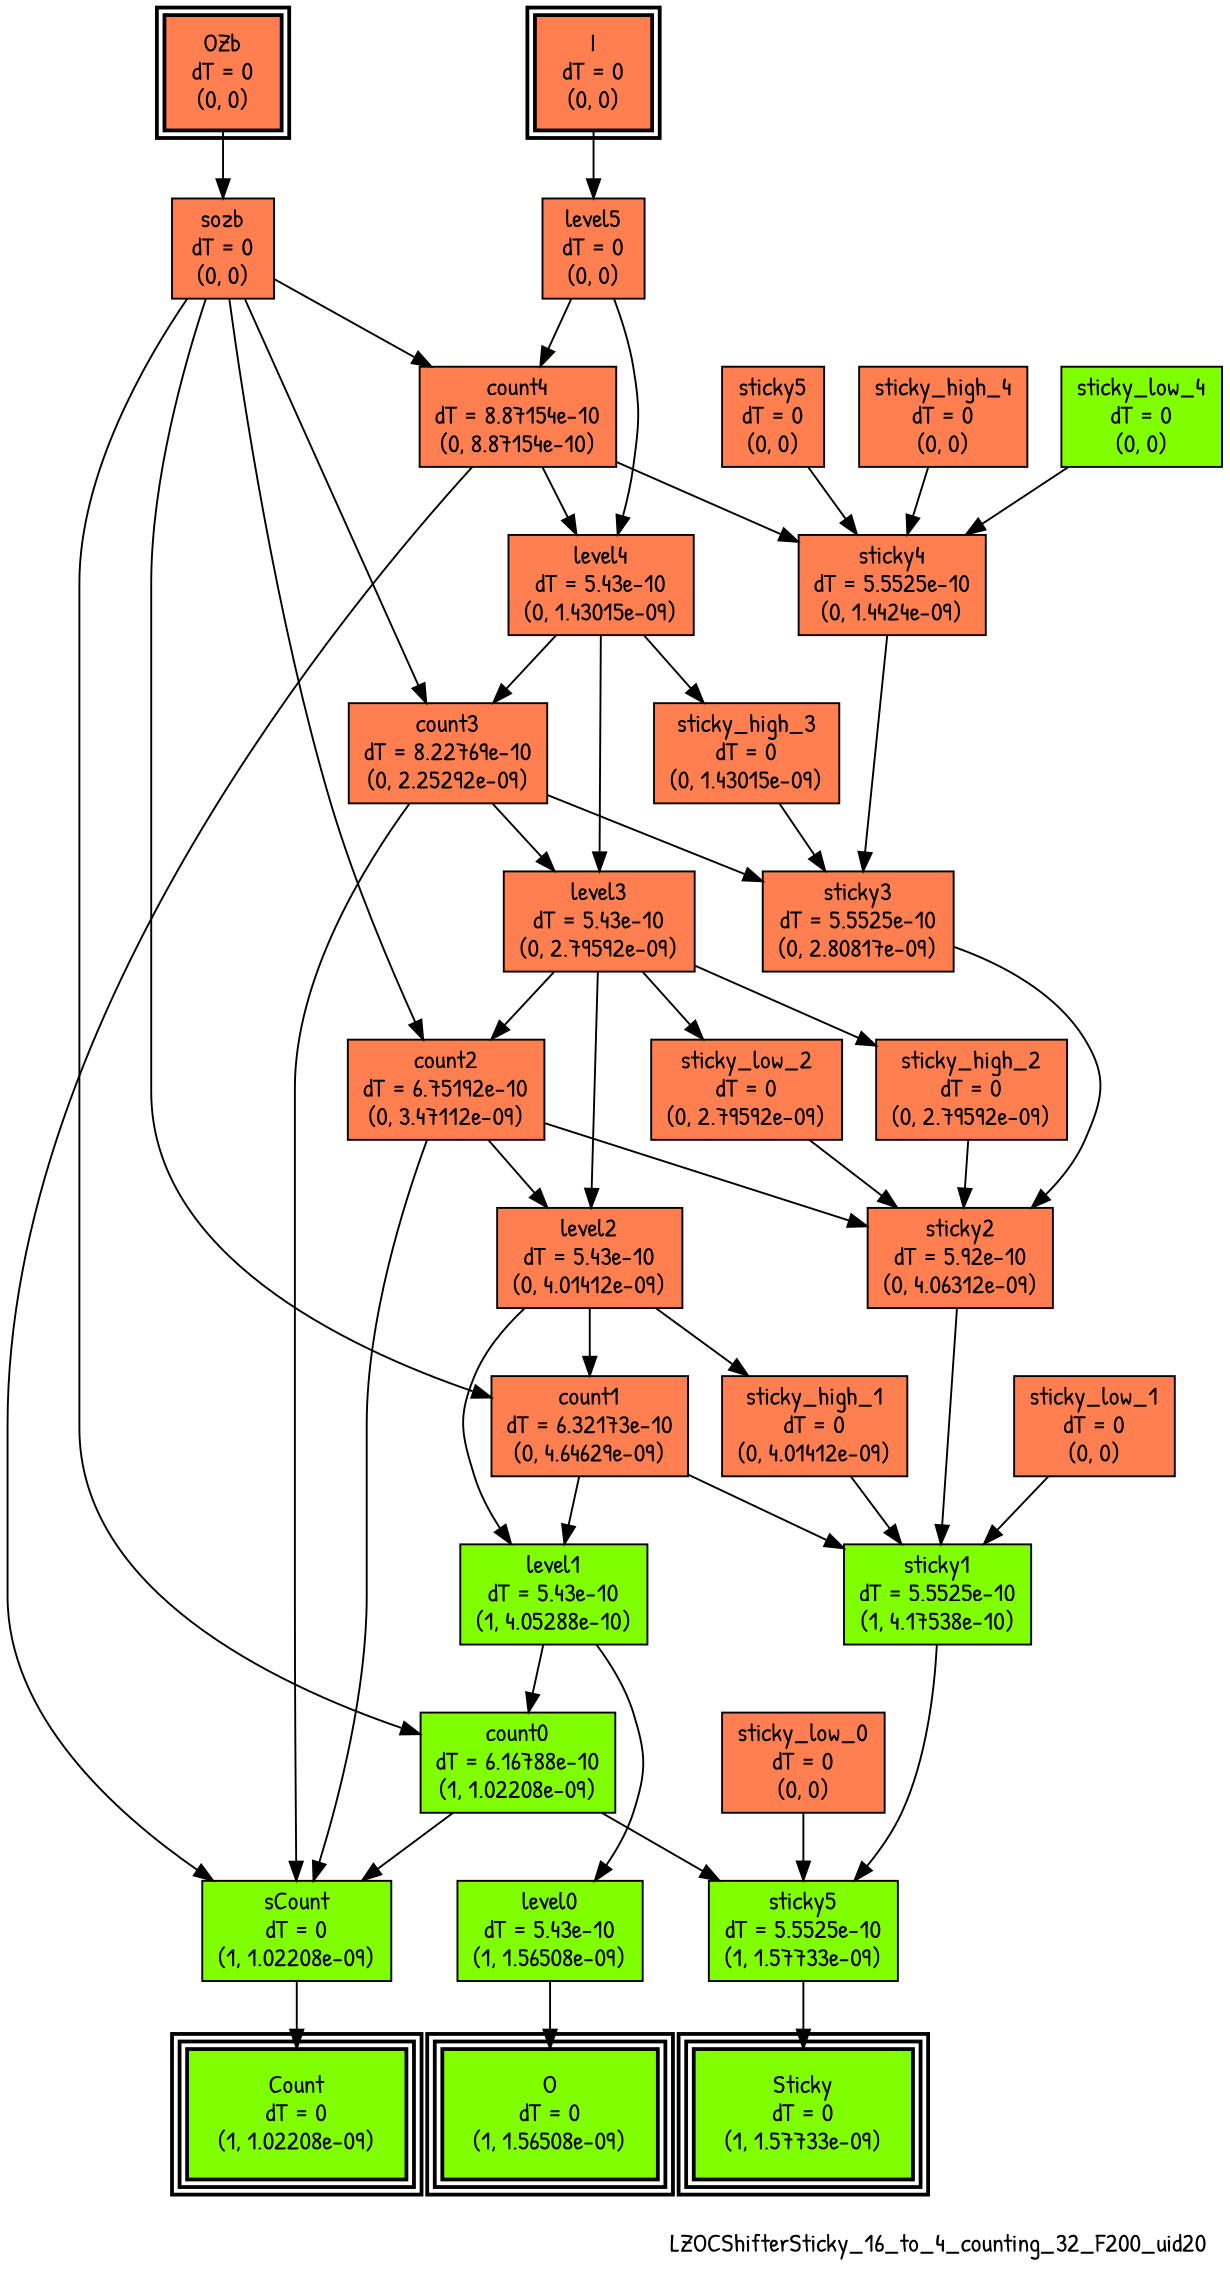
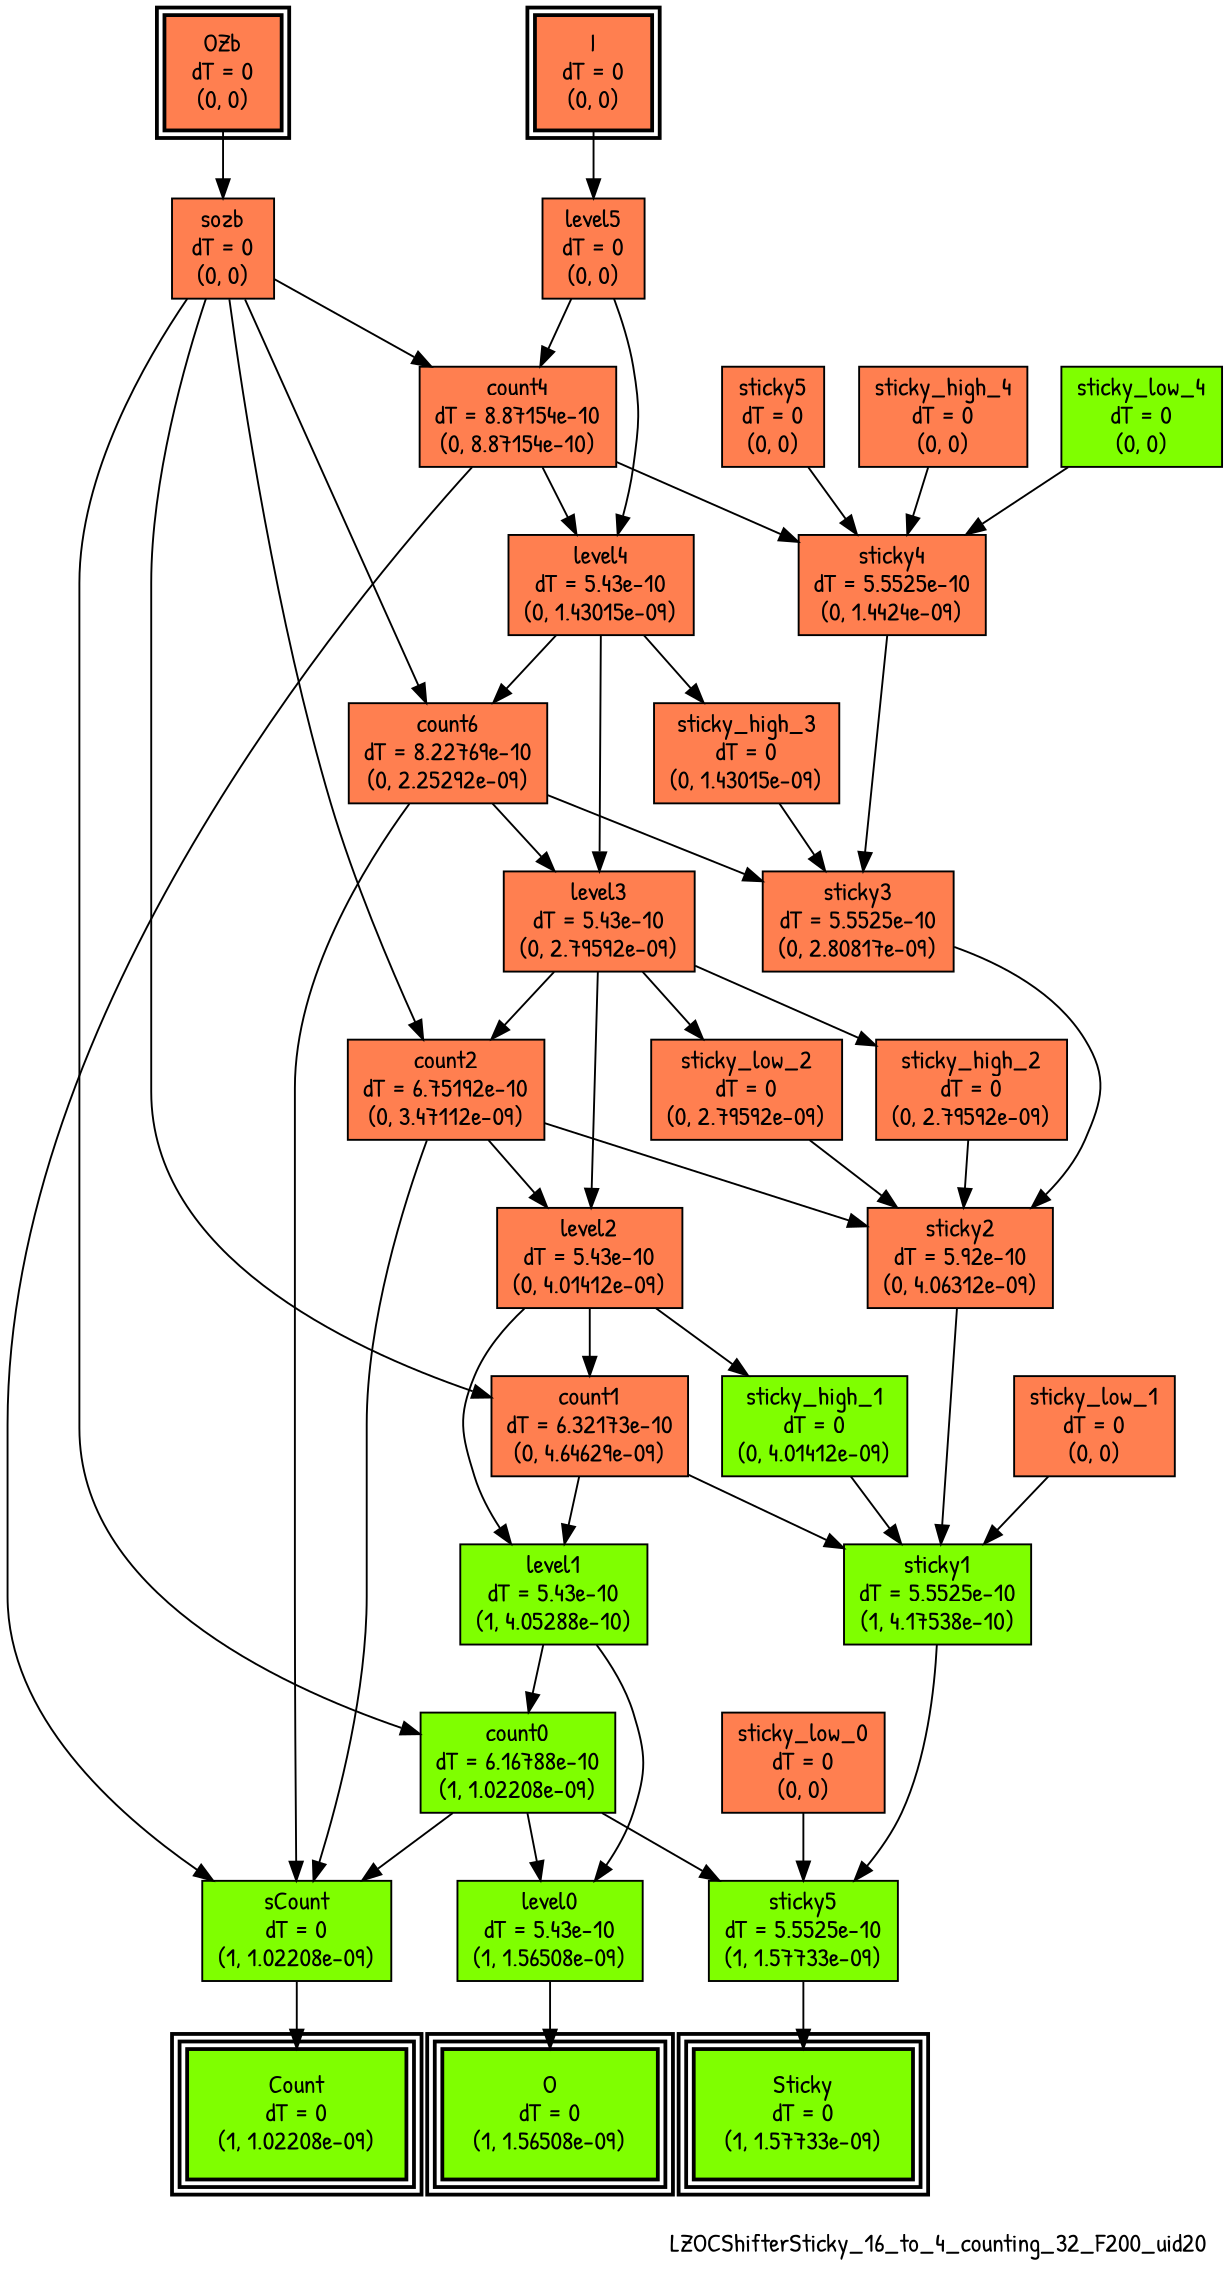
node "count3 dT = 8.22769e-10 (0, 2.25292e-09)": label "count3 dT = 8.22769e-10 (0, 2.25292e-09)" -> "count6 dT = 8.22769e-10 (0, 2.25292e-09)"
node "sticky_high_1 dT = 0 (0, 4.01412e-09)": fillcolor coral -> chartreuse
edge "count0 dT = 6.16788e-10 (1, 1.02208e-09)" -> "level0 dT = 5.43e-10 (1, 1.56508e-09)": added
